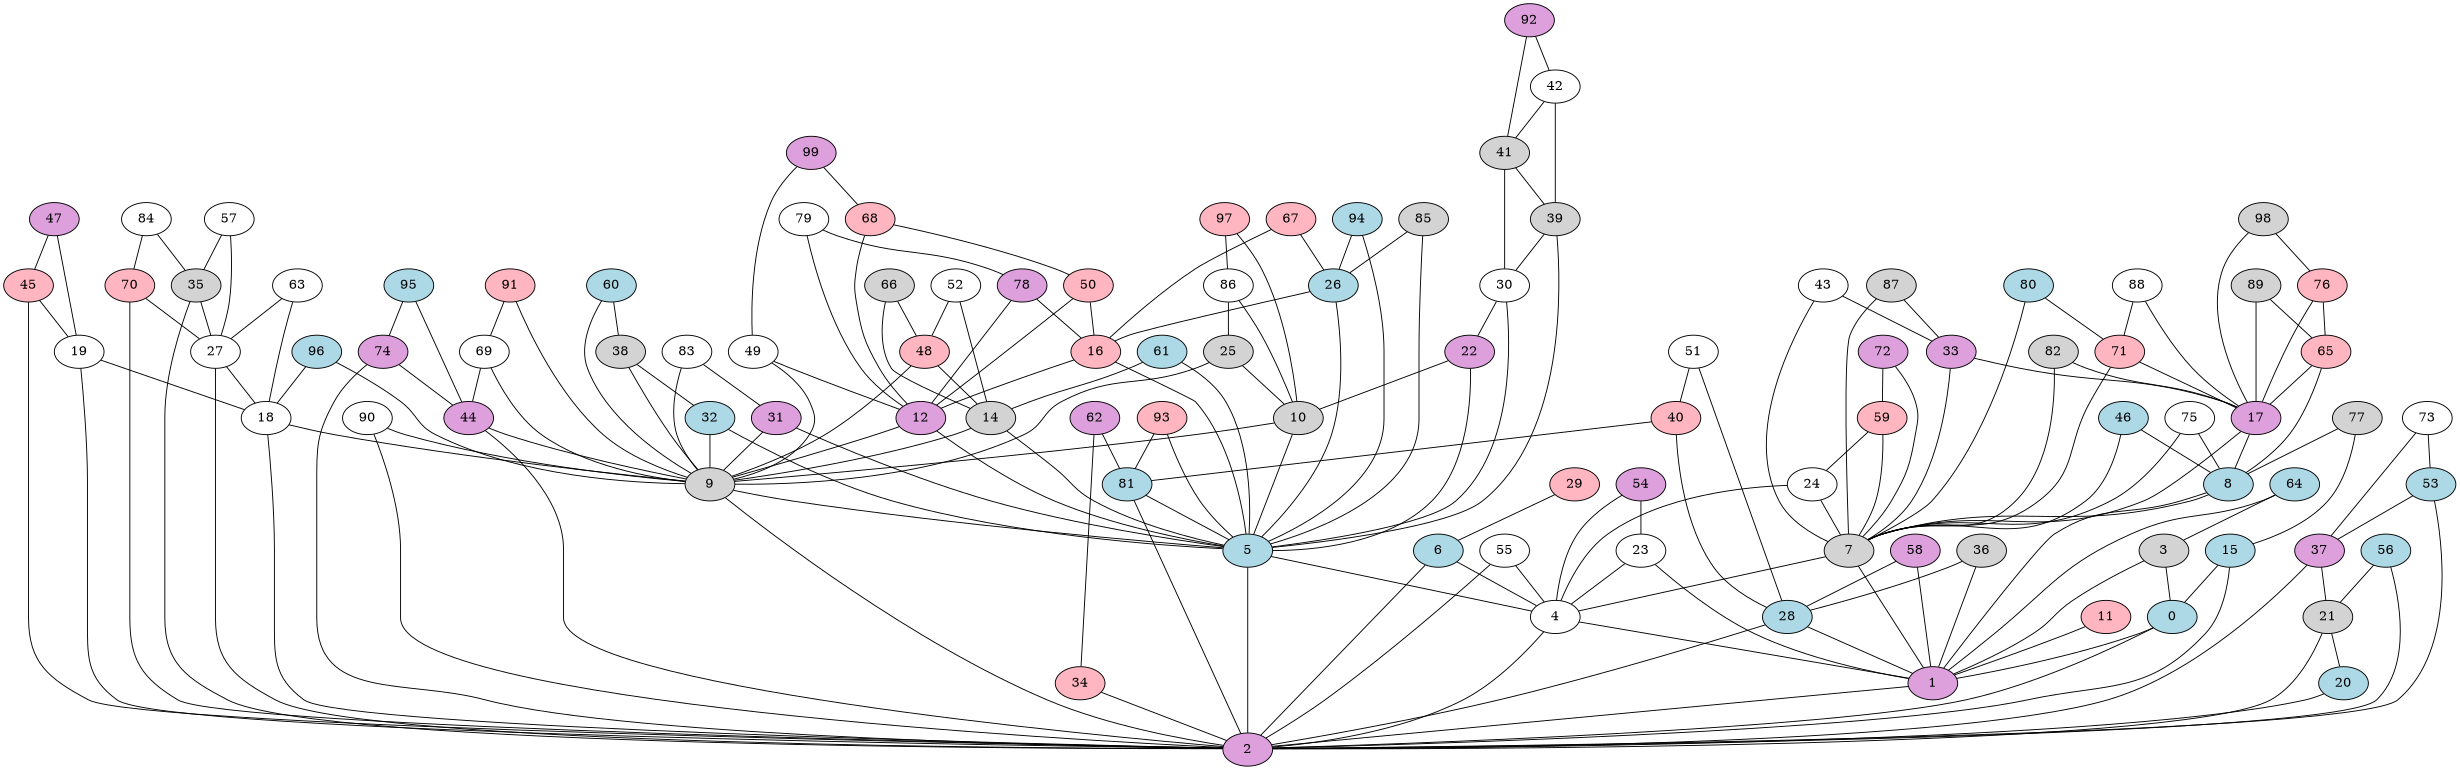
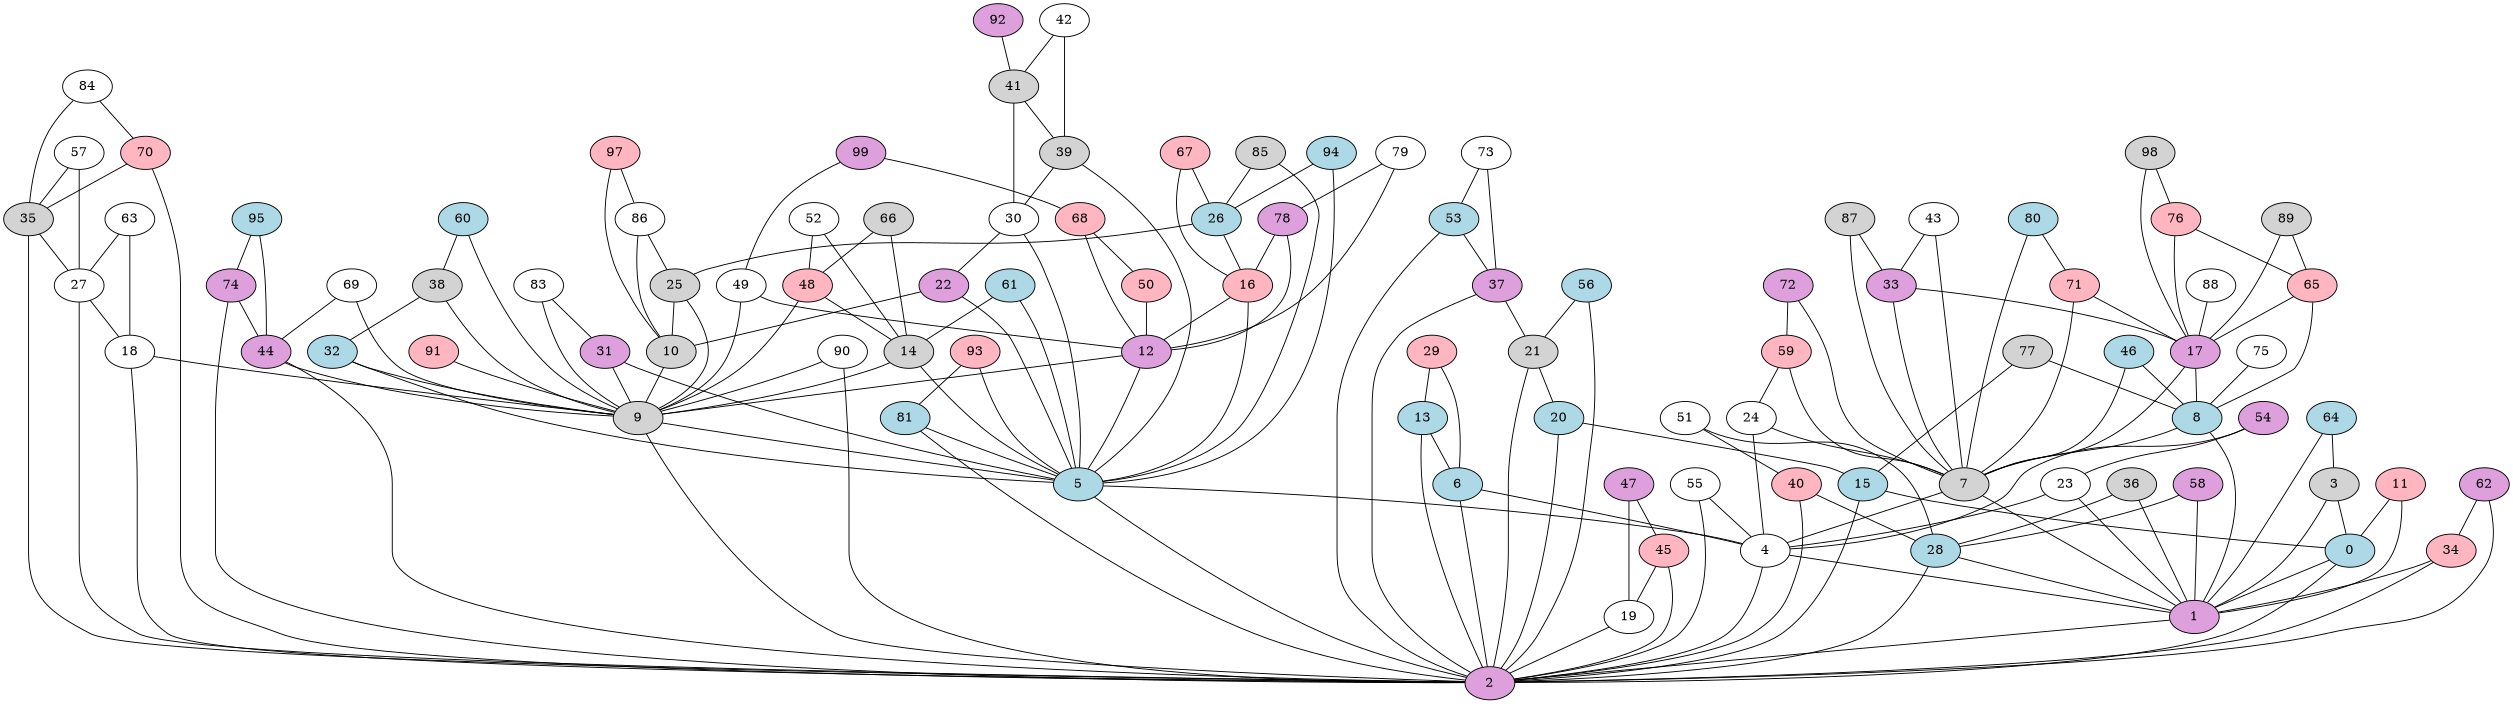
edge "92" -- "42": removed
edge "70" -- "27": now "70" -- "35"
edge "91" -- "69": removed
edge "50" -- "16": removed
edge "88" -- "71": removed
node "96": removed
node "82": removed
edge "19" -- "18": removed
node "13": added
edge "26" -- "5": now "26" -- "25"
edge "20" -- "15": added
edge "62" -- "81": now "62" -- "2"
edge "40" -- "81": now "40" -- "2"
edge "10" -- "5": removed
edge "75" -- "7": removed
edge "11" -- "0": added
edge "34" -- "1": added
